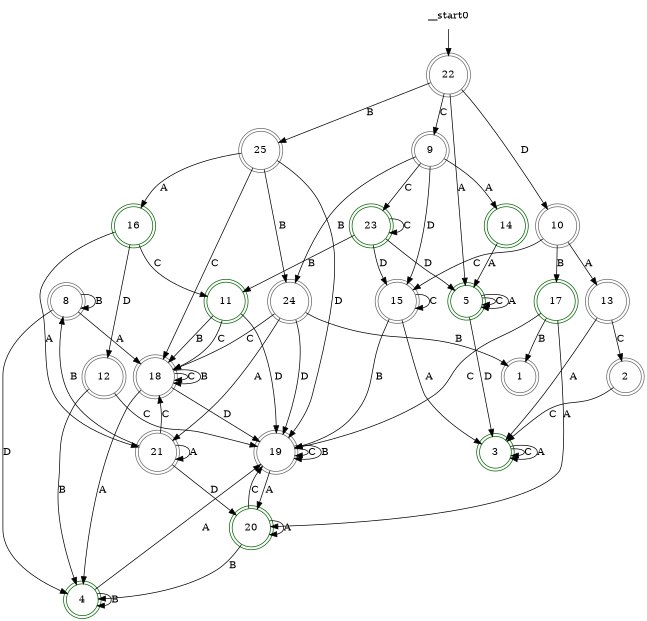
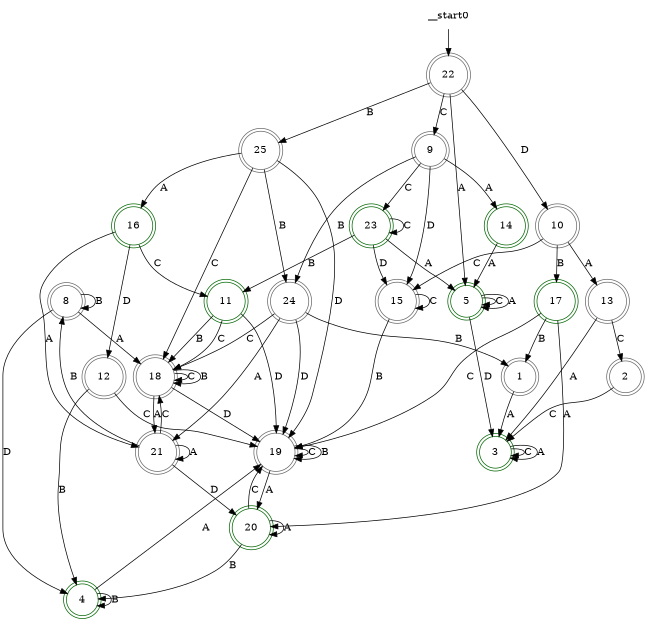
edge "23" -> "5": label "D" -> "A"
edge "15" -> "3": now "1" -> "3"
edge "18" -> "4": now "18" -> "21"
